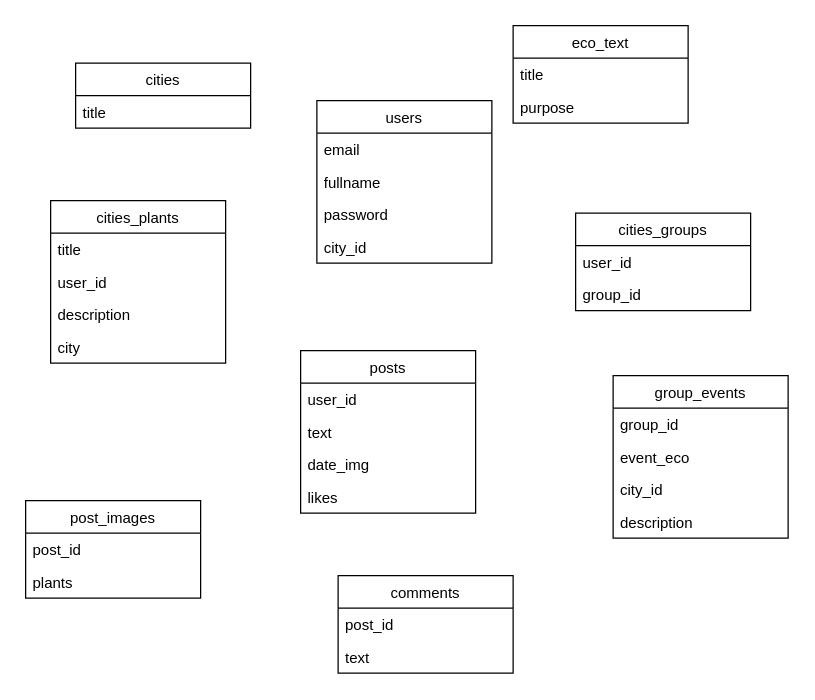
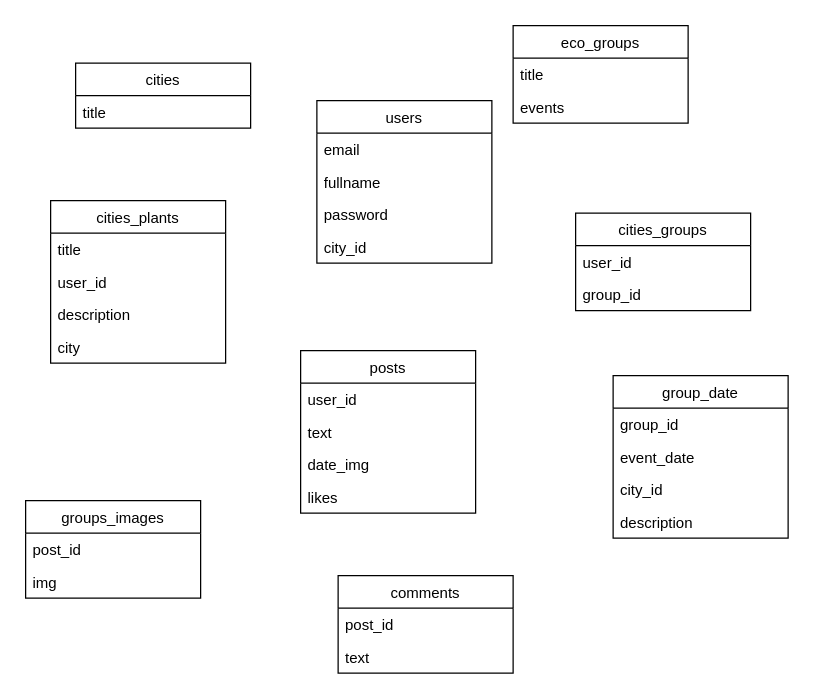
node "eco_text": label "eco_text" -> "eco_groups"
node "purpose": label "purpose" -> "events"
node "group_events": label "group_events" -> "group_date"
node "event_eco": label "event_eco" -> "event_date"
node "post_images": label "post_images" -> "groups_images"
node "plants": label "plants" -> "img"
